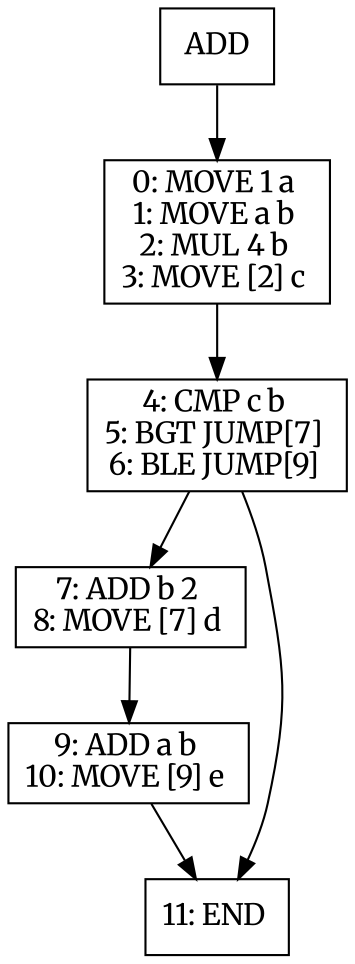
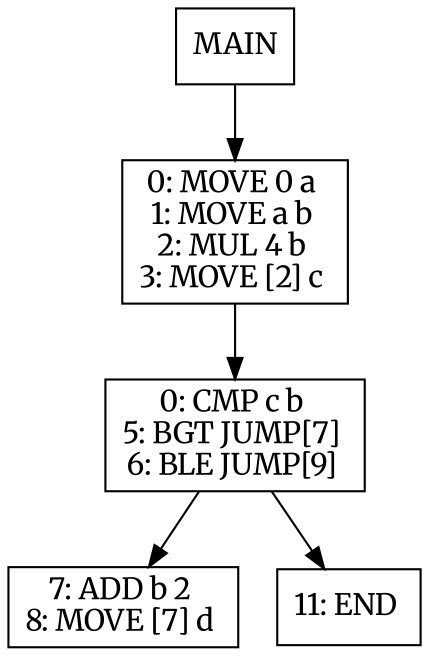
node "ADD": label "ADD" -> "MAIN"
node "0: MOVE 1 a 1: MOVE a b 2: MUL 4 b 3: MOVE [2] c": label "0: MOVE 1 a 1: MOVE a b 2: MUL 4 b 3: MOVE [2] c" -> "0: MOVE 0 a 1: MOVE a b 2: MUL 4 b 3: MOVE [2] c"
node "4: CMP c b 5: BGT JUMP[7] 6: BLE JUMP[9]": label "4: CMP c b 5: BGT JUMP[7] 6: BLE JUMP[9]" -> "0: CMP c b 5: BGT JUMP[7] 6: BLE JUMP[9]"
node "9: ADD a b 10: MOVE [9] e": removed
